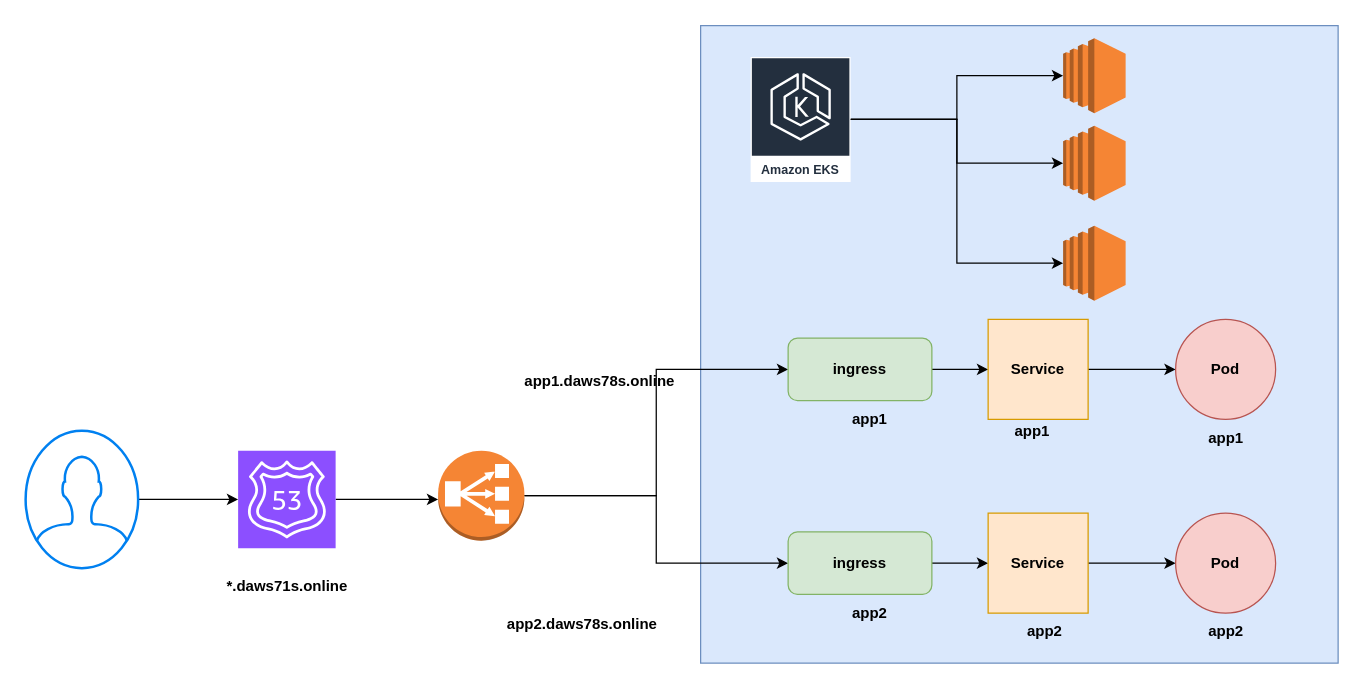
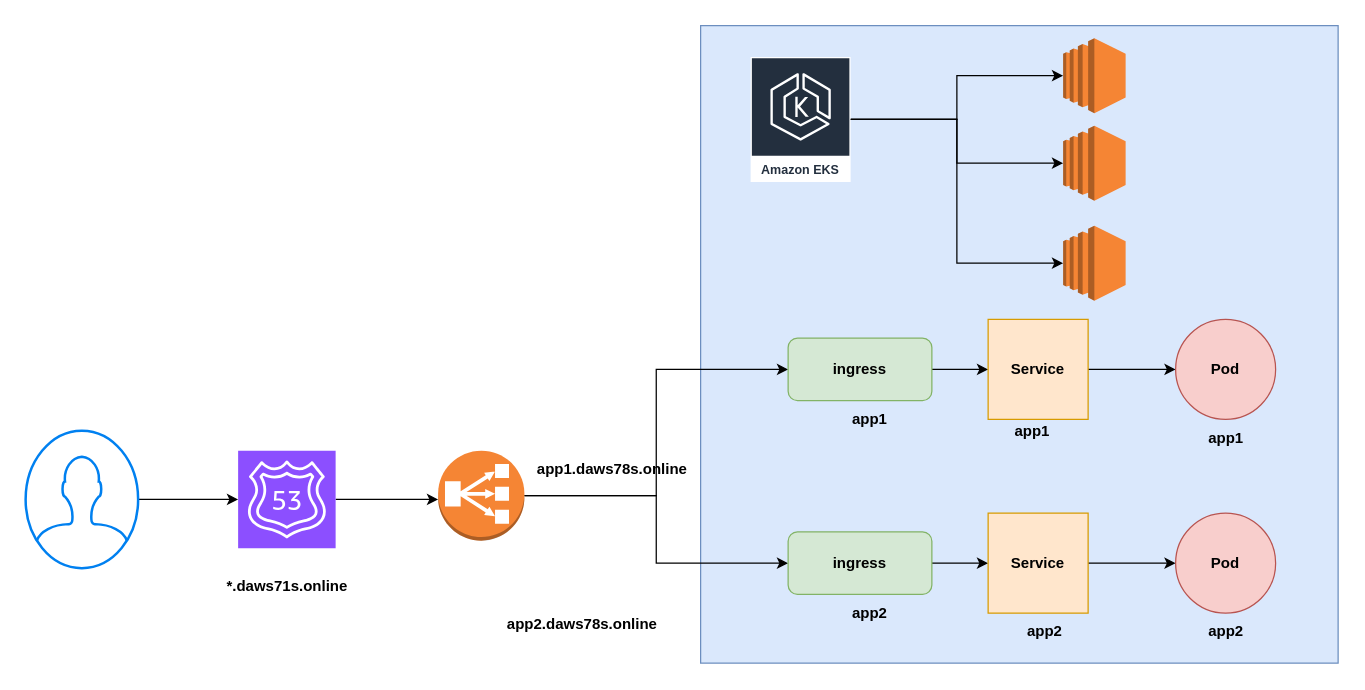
node "app1.daws78s.online": moved (599, 382) -> (612, 469)
